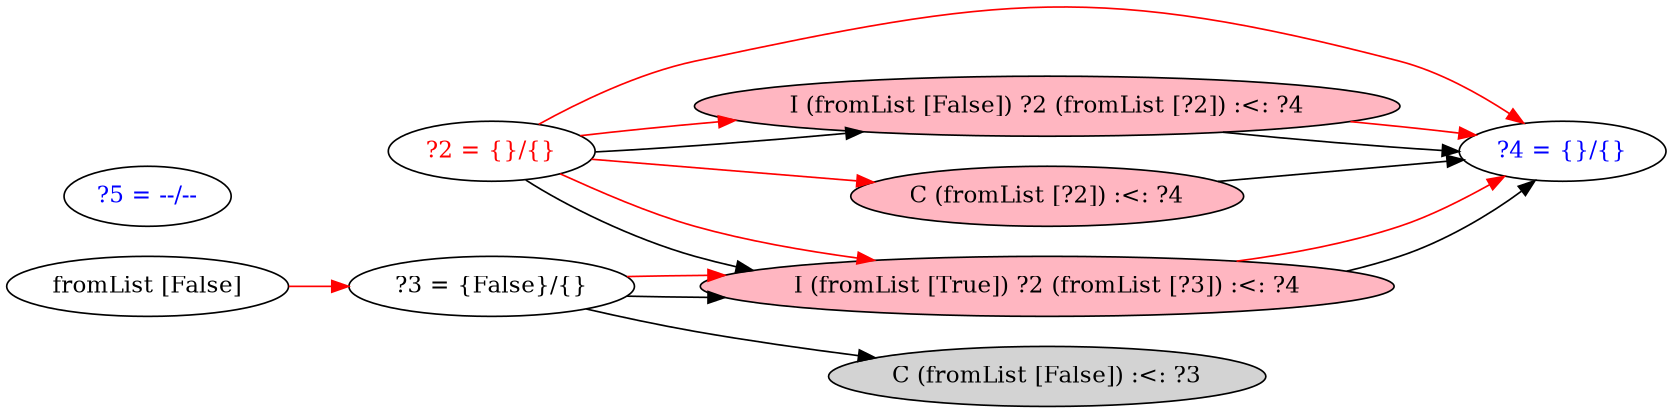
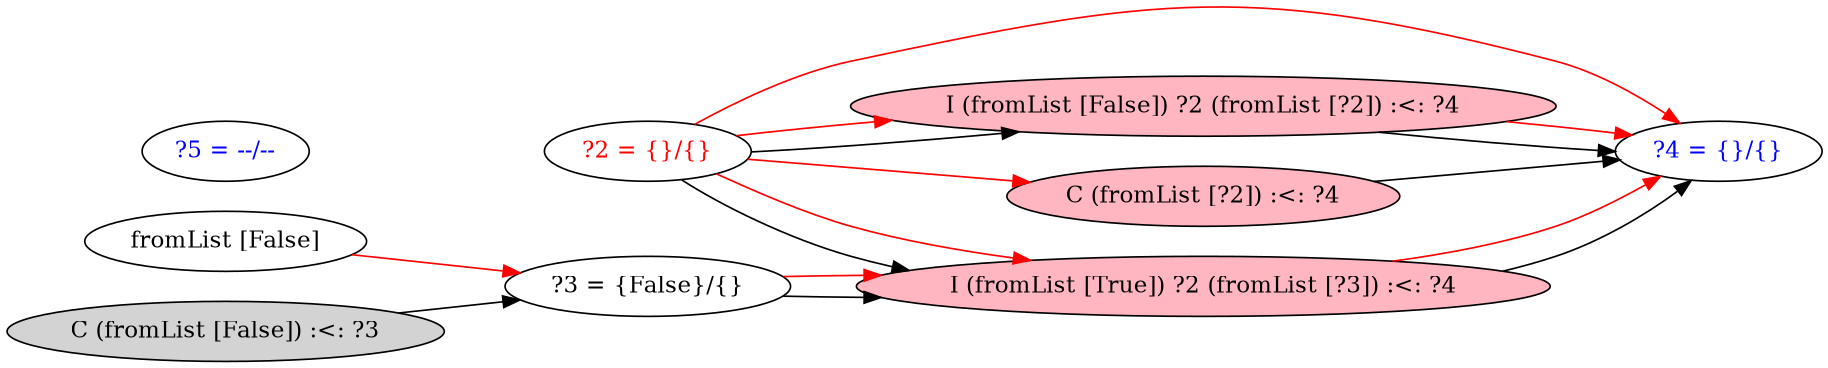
edge "?3 = {False}/{}" -> "C (fromList [False]) :<: ?3": reversed
